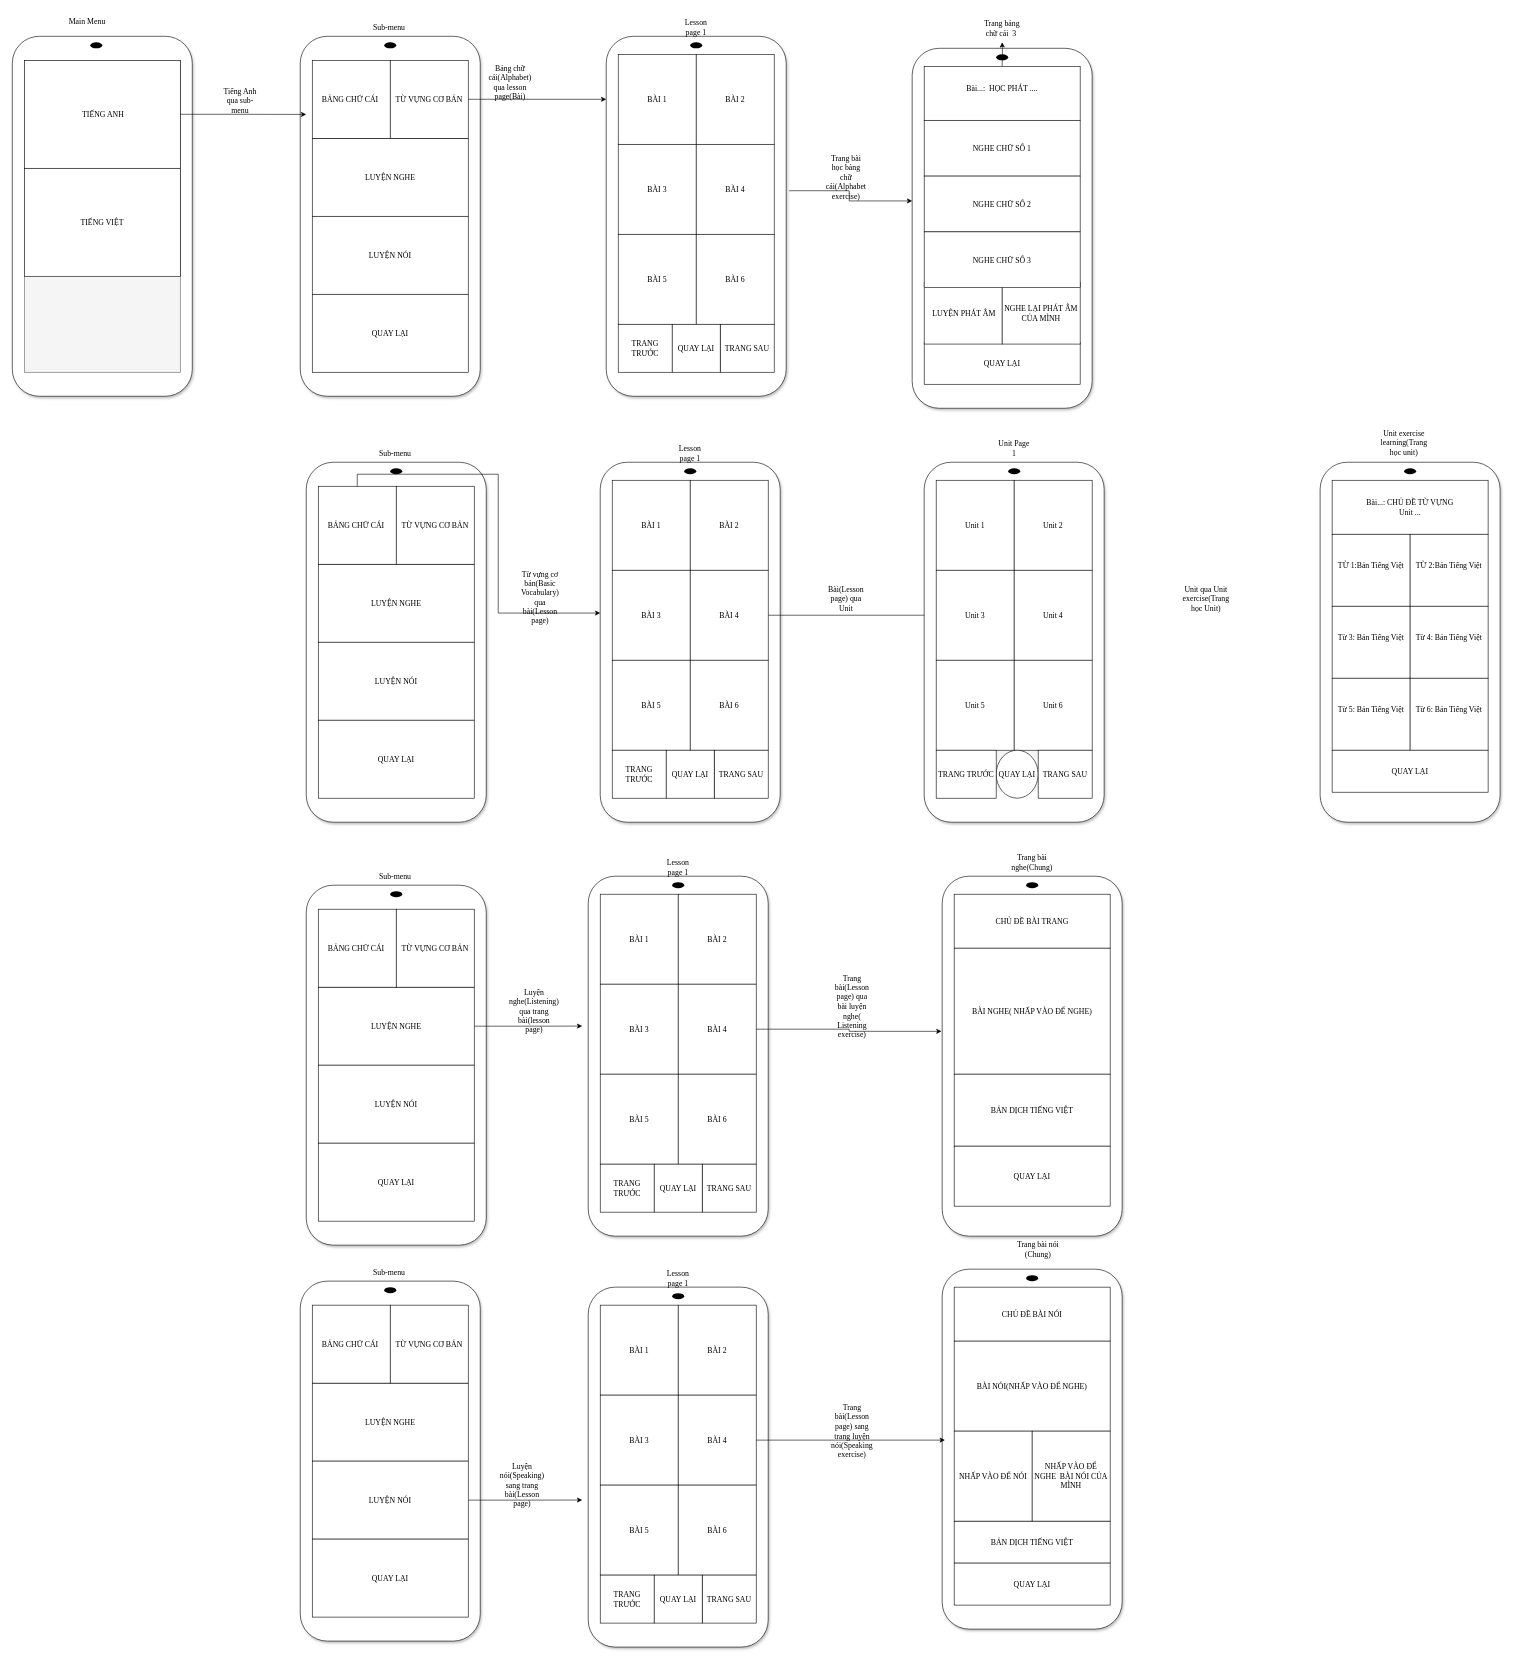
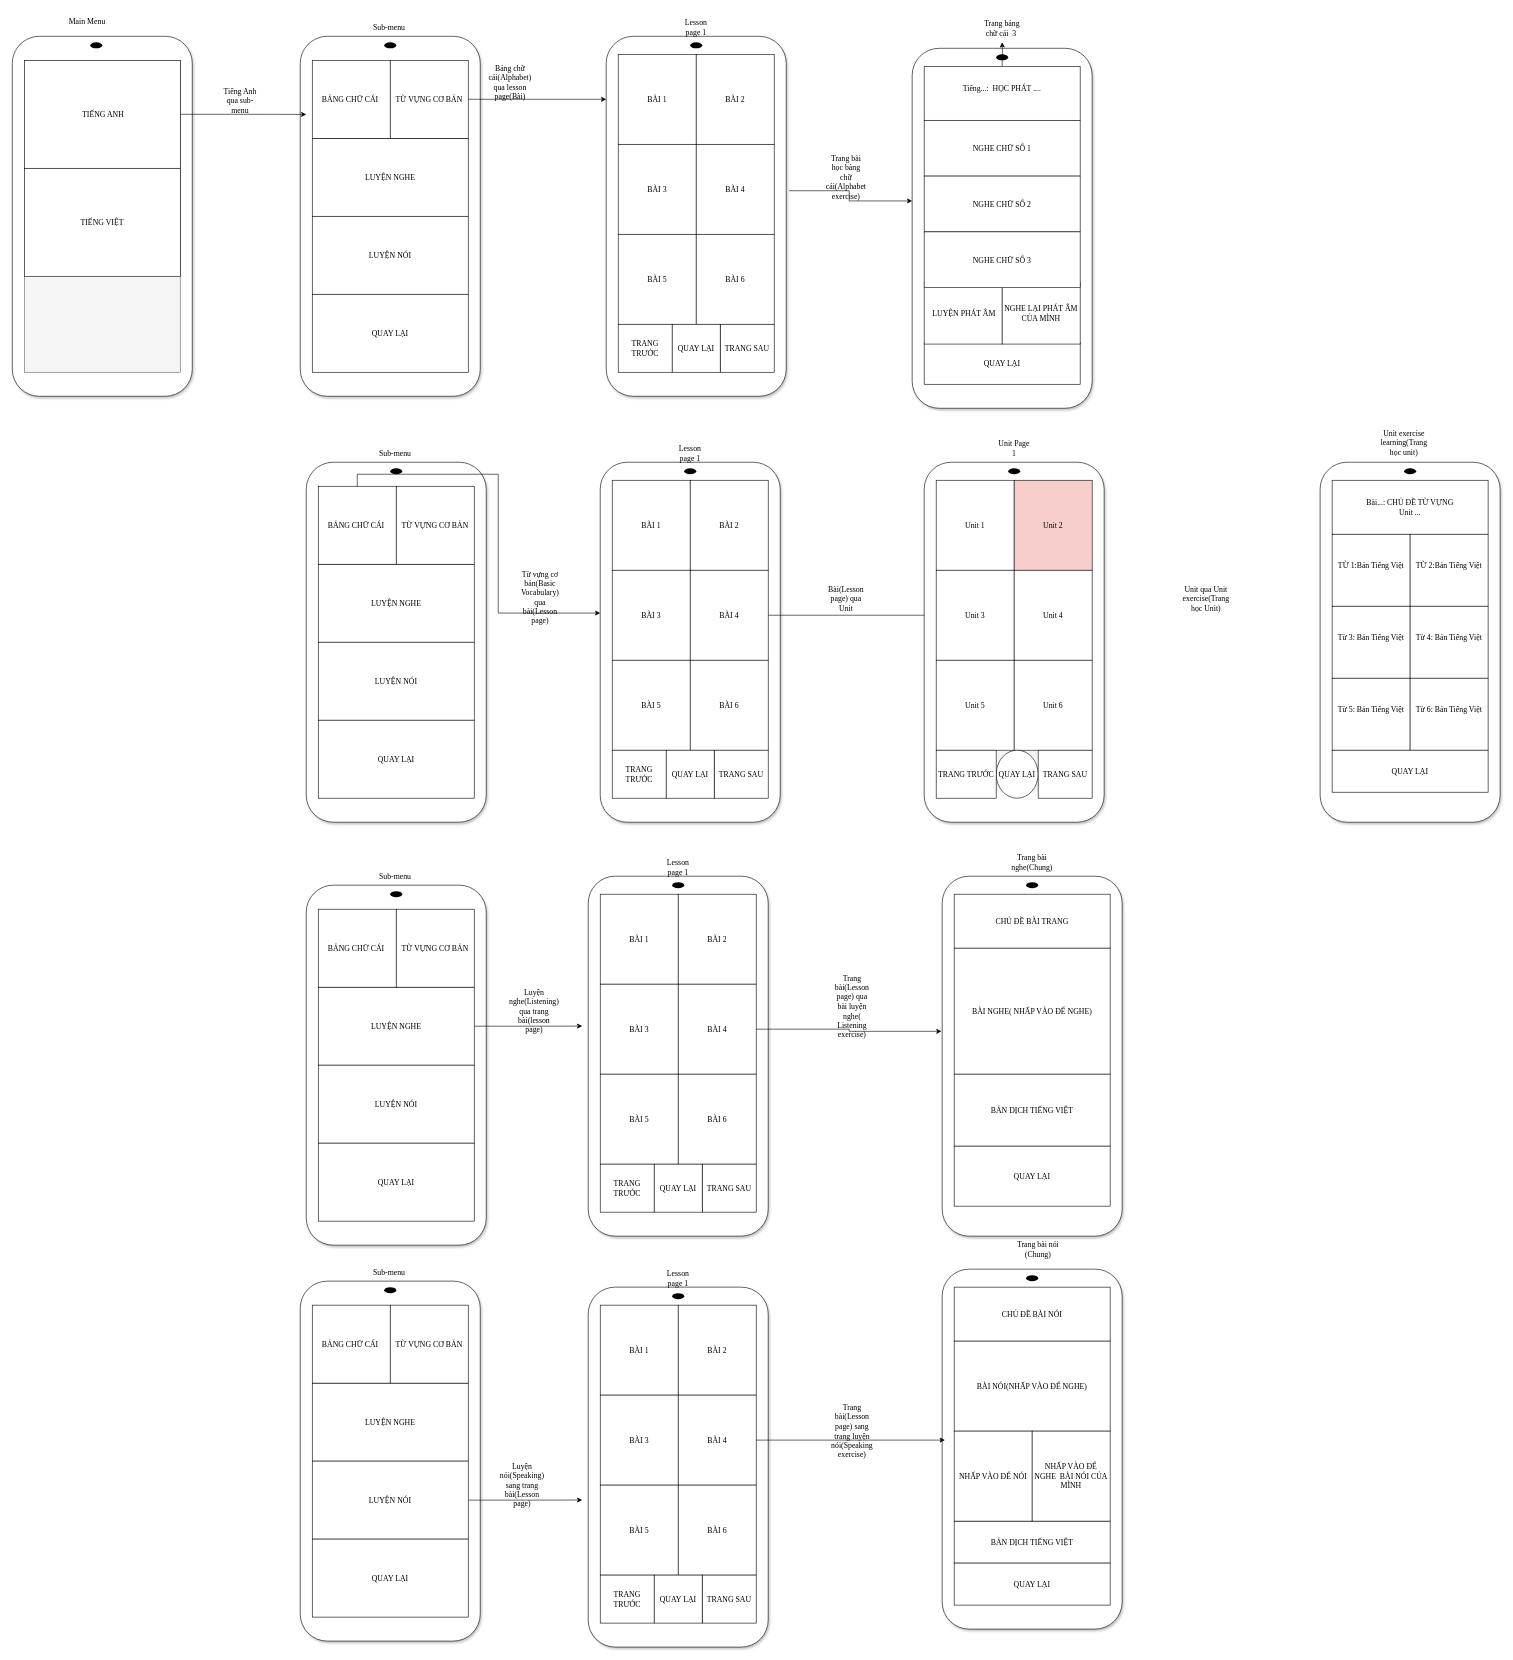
node "Bài...: HỌC PHÁT ....": label "Bài...: HỌC PHÁT ...." -> "Tiếng...: HỌC PHÁT ...."
node "Unit 2": fillcolor #ffffff -> #f8cecc
